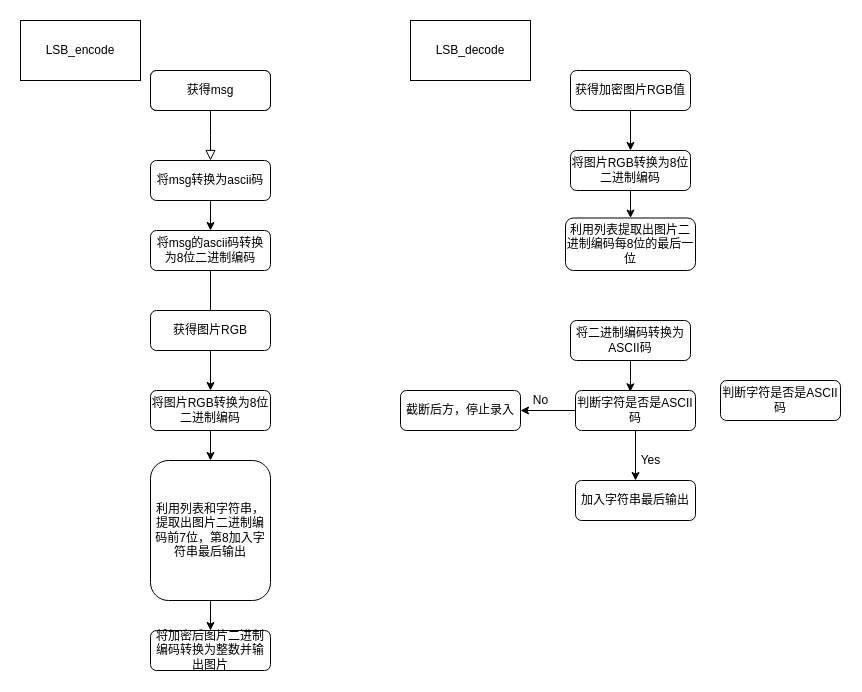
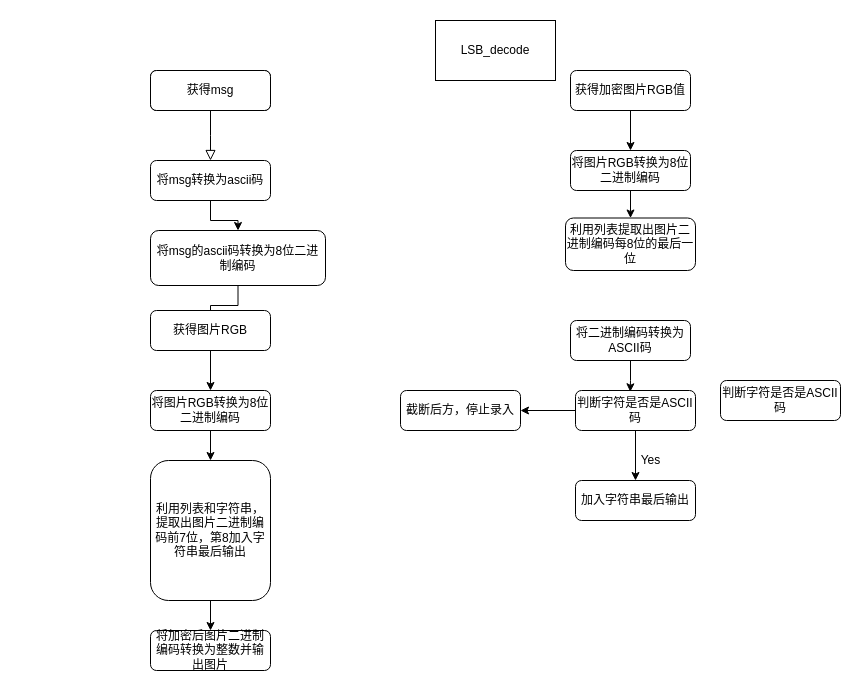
node "LSB_encode": removed
node "LSB_decode": moved (471, 51) -> (496, 51)
node "将msg的ascii码转换为8位二进制编码": size 120x40 -> 175x55
node "No": removed
